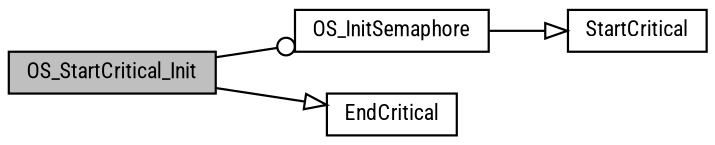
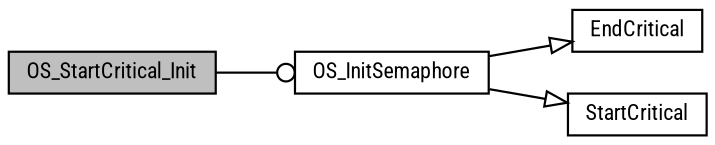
edge "OS_StartCritical_Init" -> "EndCritical": now "OS_InitSemaphore" -> "EndCritical"
